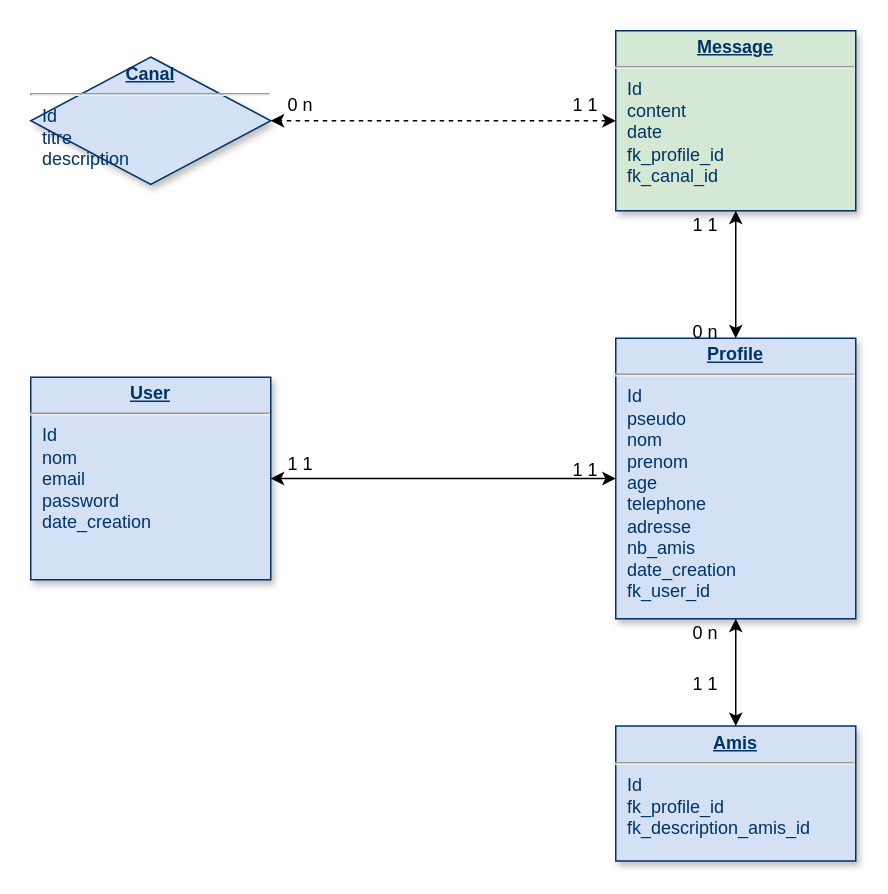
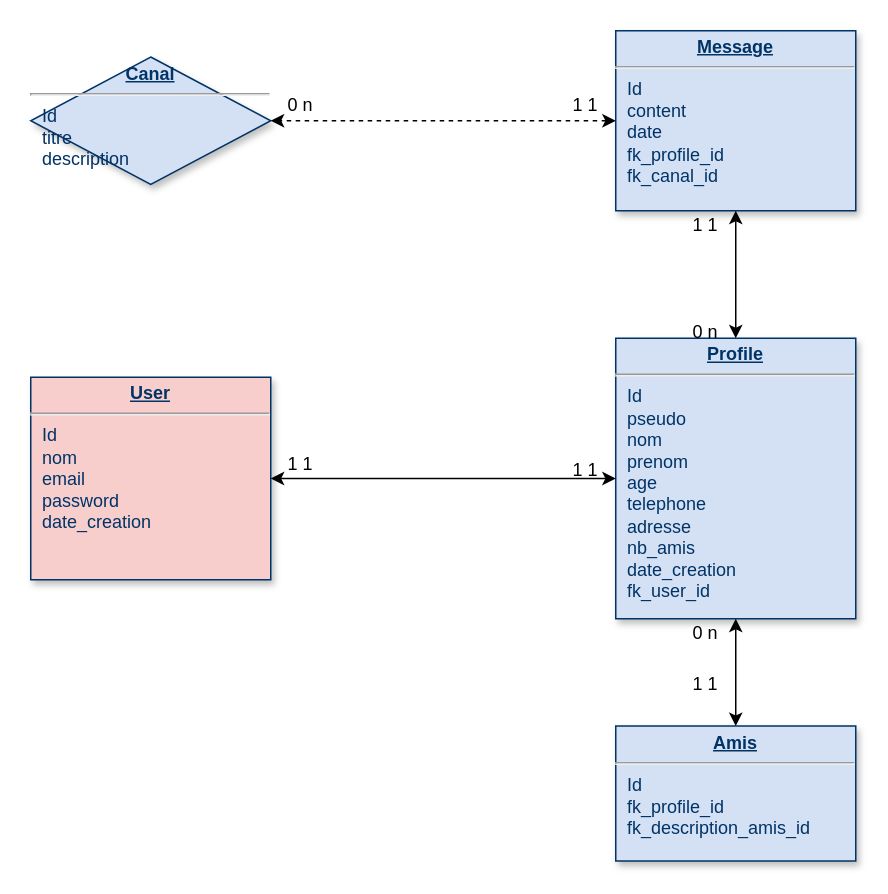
node "Message Id content date fk_profile_id fk_canal_id": fillcolor #d5e8d4 -> #d4e1f5
node "User Id nom email password date_creation": fillcolor #d4e1f5 -> #f8cecc
